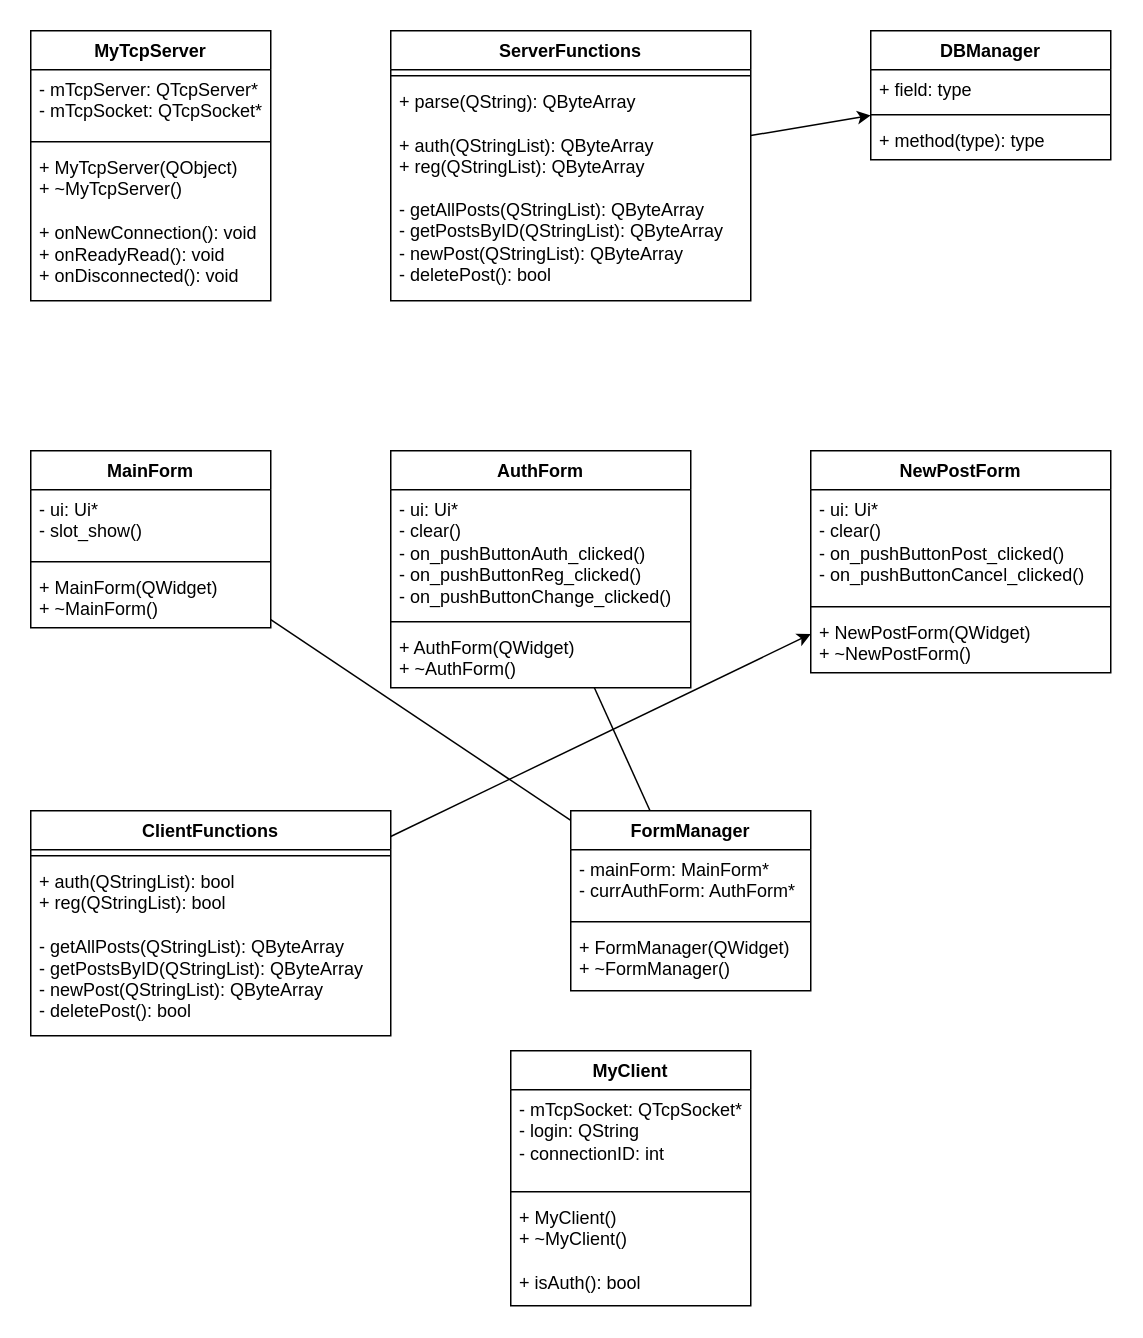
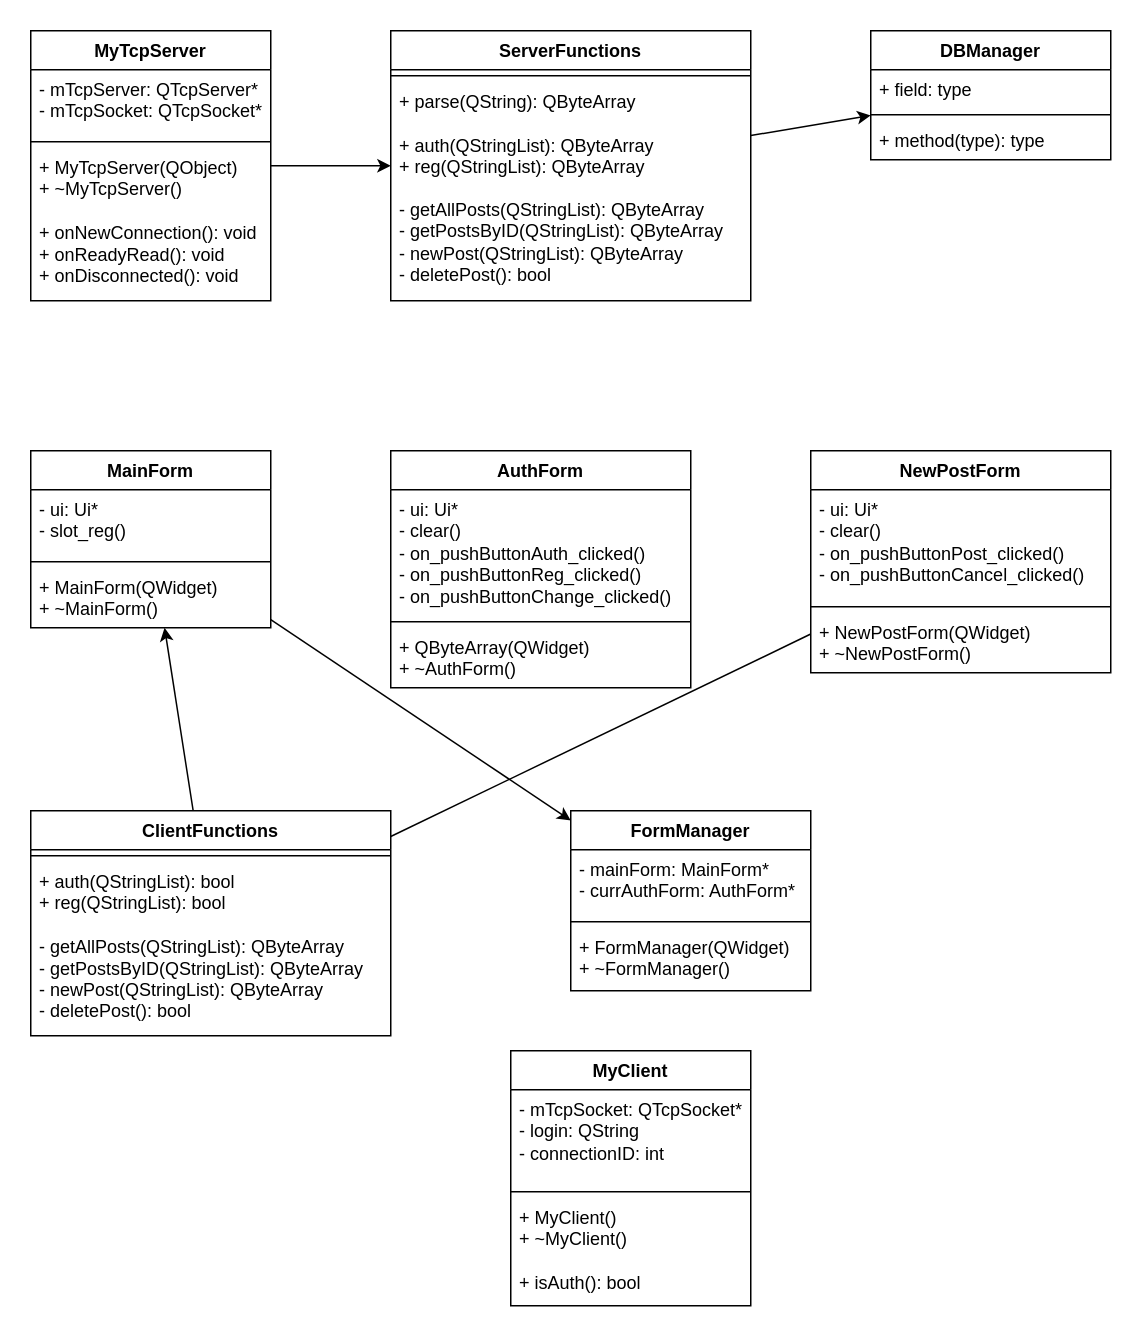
edge "MyTcpServer" -> "ServerFunctions": added
node "- ui: Ui* - slot_show()": label "- ui: Ui* - slot_show()" -> "- ui: Ui* - slot_reg()"
edge "ClientFunctions" -> "NewPostForm": arrowhead classic -> none
node "+ AuthForm(QWidget) + ~AuthForm()": label "+ AuthForm(QWidget) + ~AuthForm()" -> "+ QByteArray(QWidget) + ~AuthForm()"
edge "ClientFunctions" -> "MainForm": added
edge "AuthForm" -- "FormManager": removed
edge "MainForm" -- "FormManager": arrowhead none -> classic
